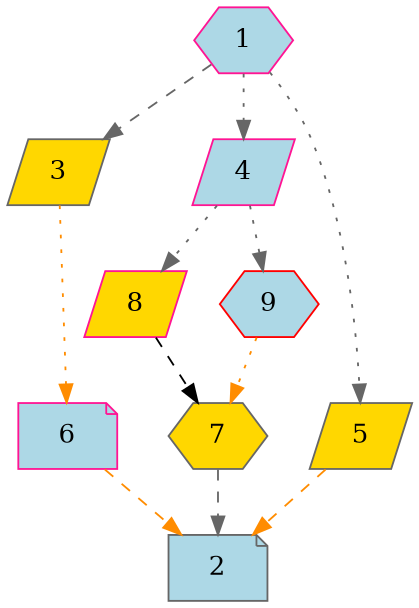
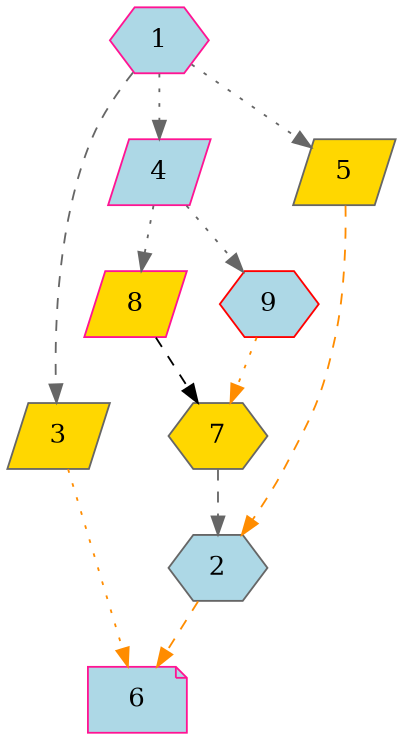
edge "6" -> "2": reversed
node "2": shape note -> hexagon
